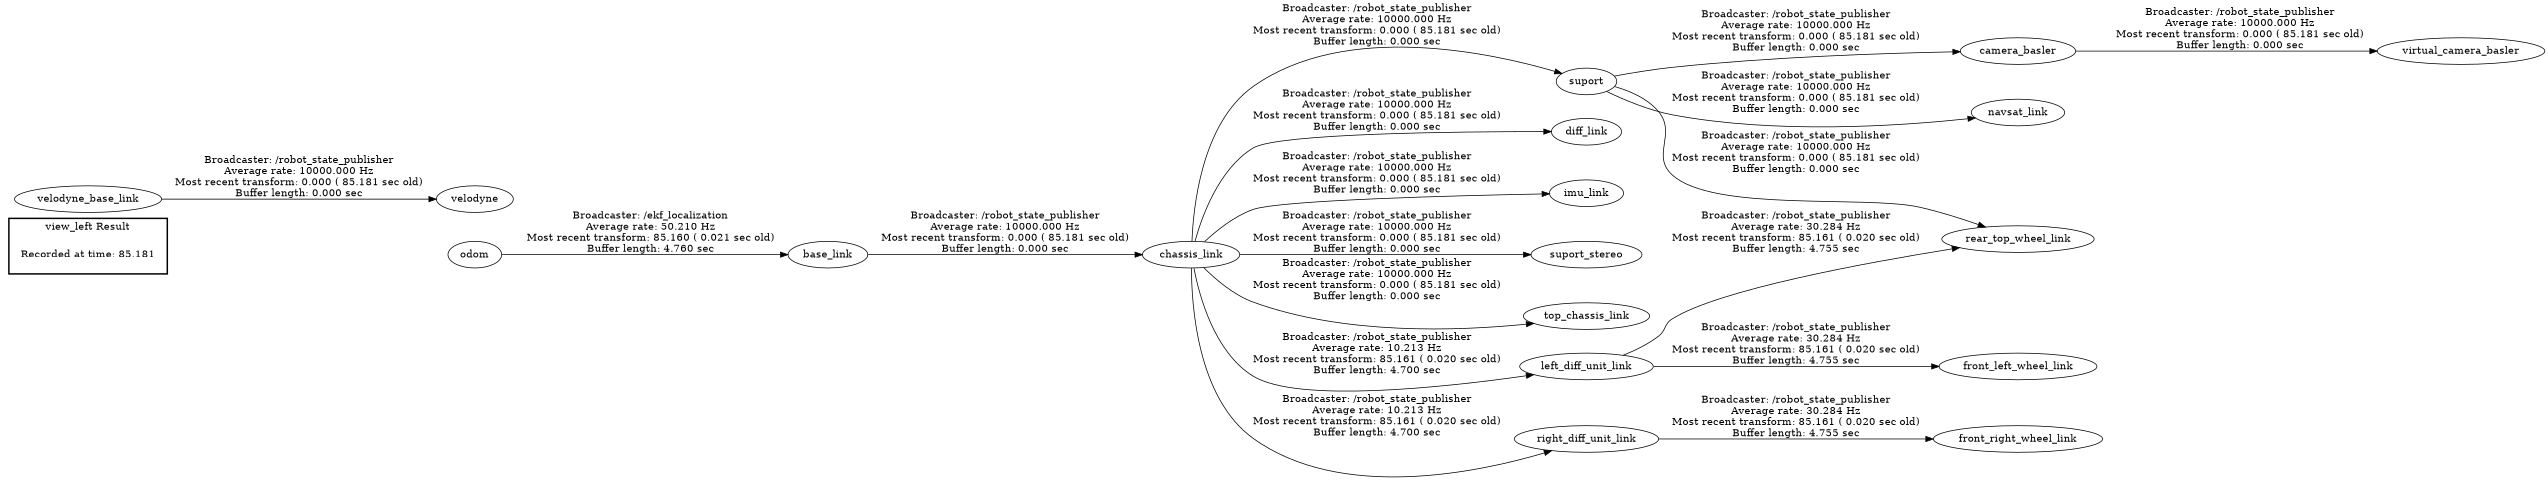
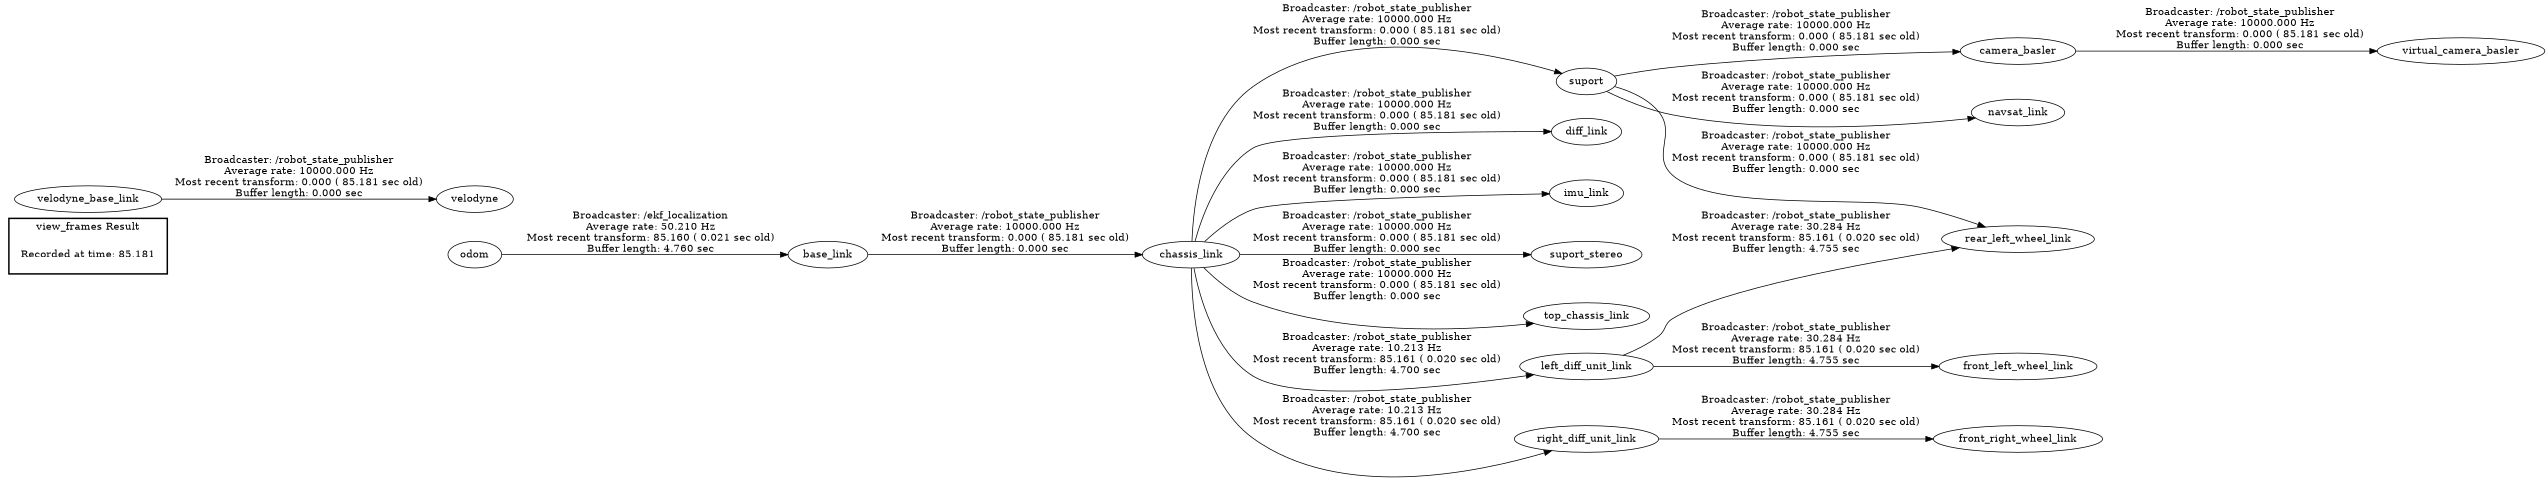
cluster "view_left Result": label "view_left Result" -> "view_frames Result"
node "rear_top_wheel_link": label "rear_top_wheel_link" -> "rear_left_wheel_link"
